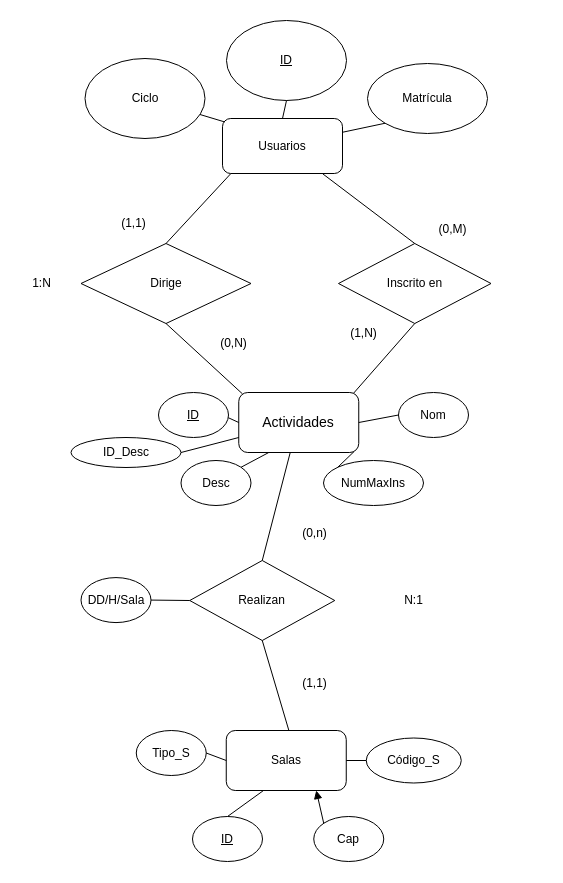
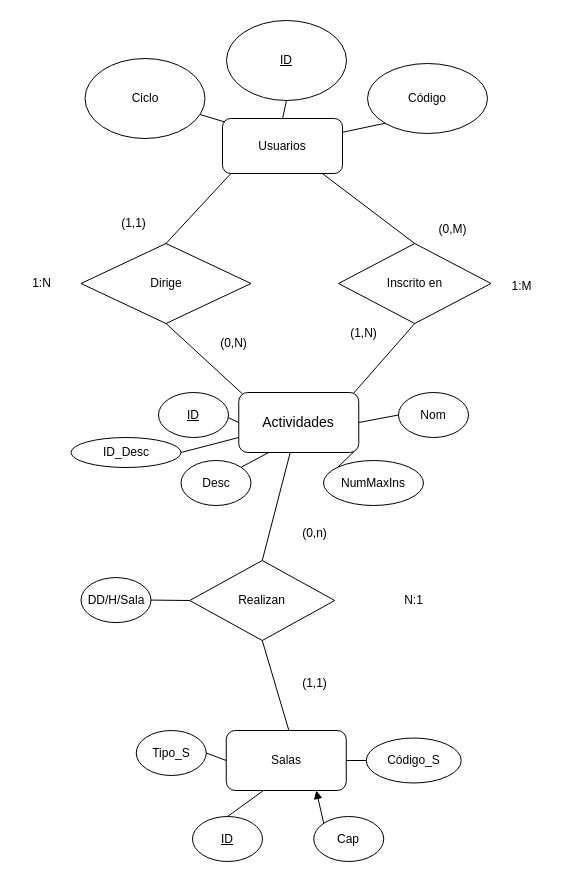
node "Matrícula": label "Matrícula" -> "Código"
node "1:M": added
